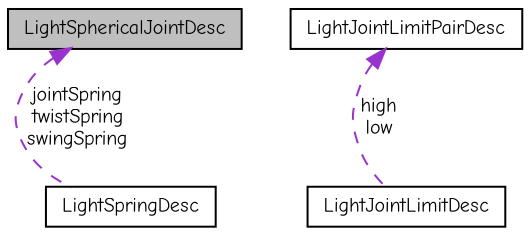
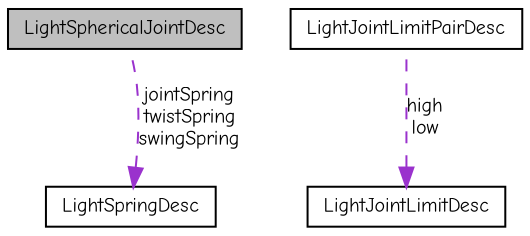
edge "LightSpringDesc" -> "LightSphericalJointDesc": reversed
edge "LightJointLimitDesc" -> "LightJointLimitPairDesc": reversed
